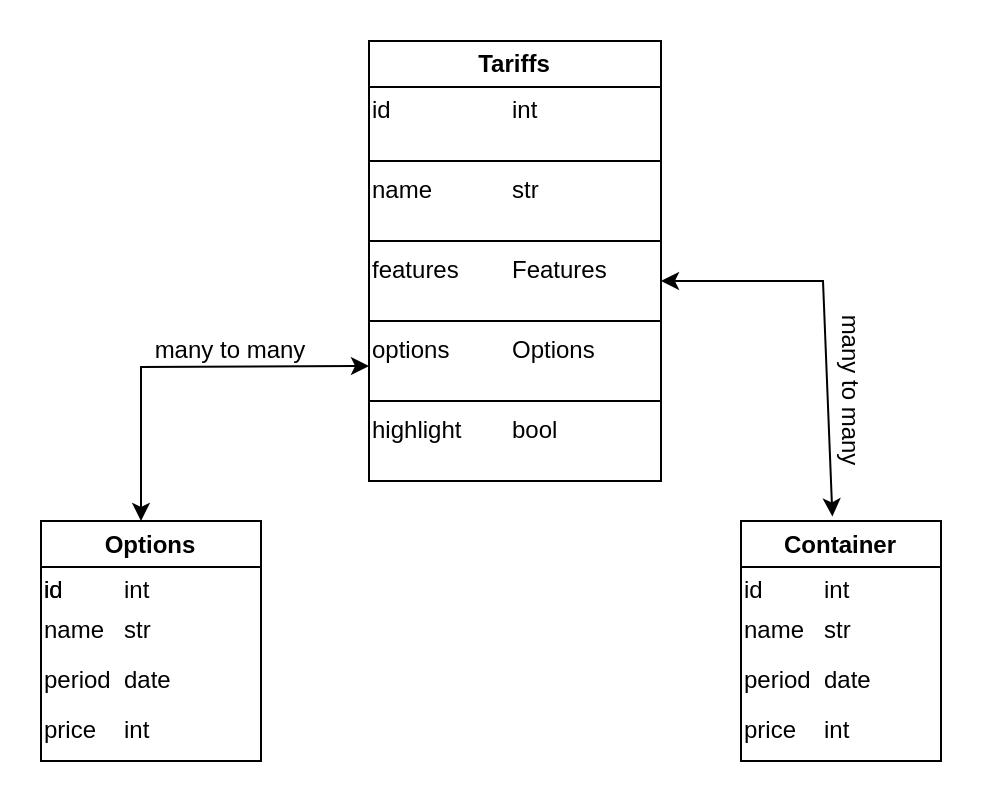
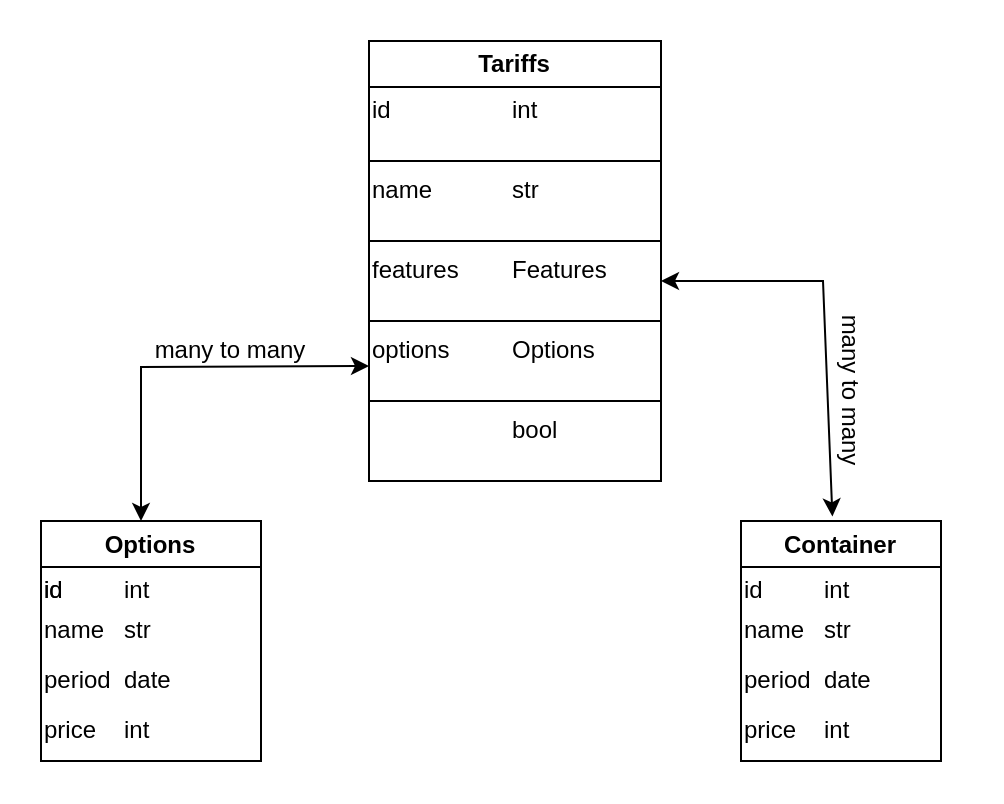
node "highlight": removed
